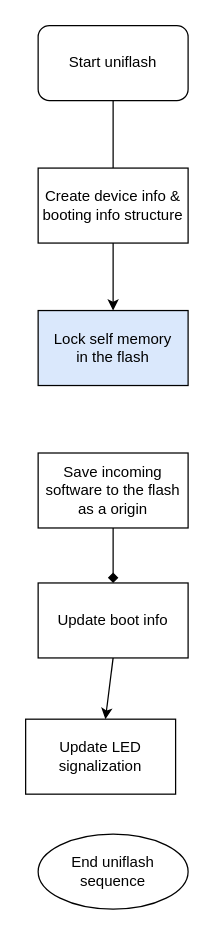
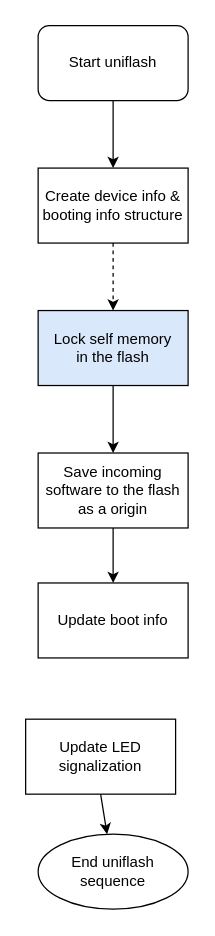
edge "Start uniflash" -- "Create device info & booting info structure": arrowhead none -> classic
edge "Create device info & booting info structure" -> "Lock self memory in the flash": style solid -> dashed
edge "Lock self memory in the flash" -> "Save incoming software to the flash as a origin": added
edge "Save incoming software to the flash as a origin" -> "Update boot info": arrowhead diamond -> classic
edge "Update boot info" -> "Update LED signalization": removed
edge "Update LED signalization" -> "End uniflash sequence": added
